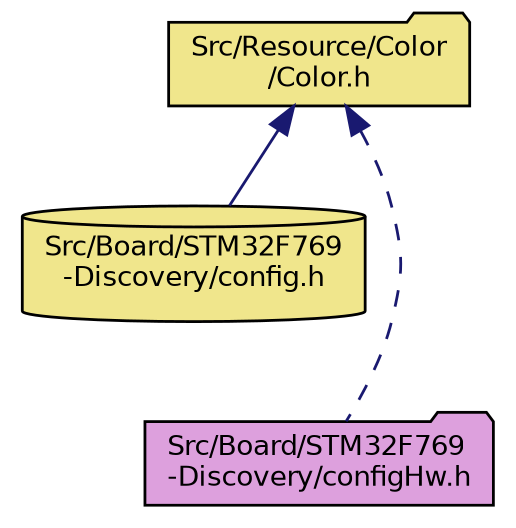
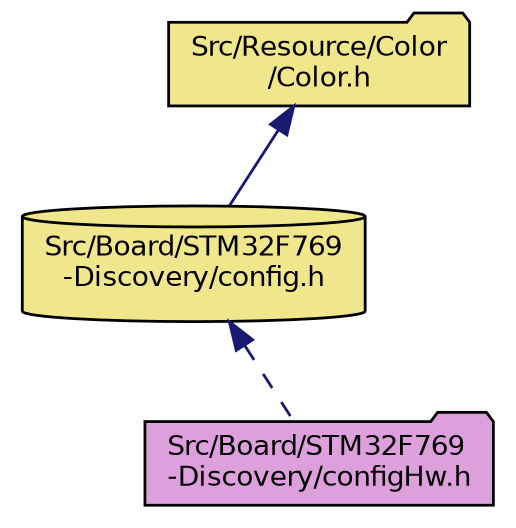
edge "Src/Board/STM32F769 -Discovery/configHw.h" -> "Src/Resource/Color /Color.h": now "Src/Board/STM32F769 -Discovery/configHw.h" -> "Src/Board/STM32F769 -Discovery/config.h"
